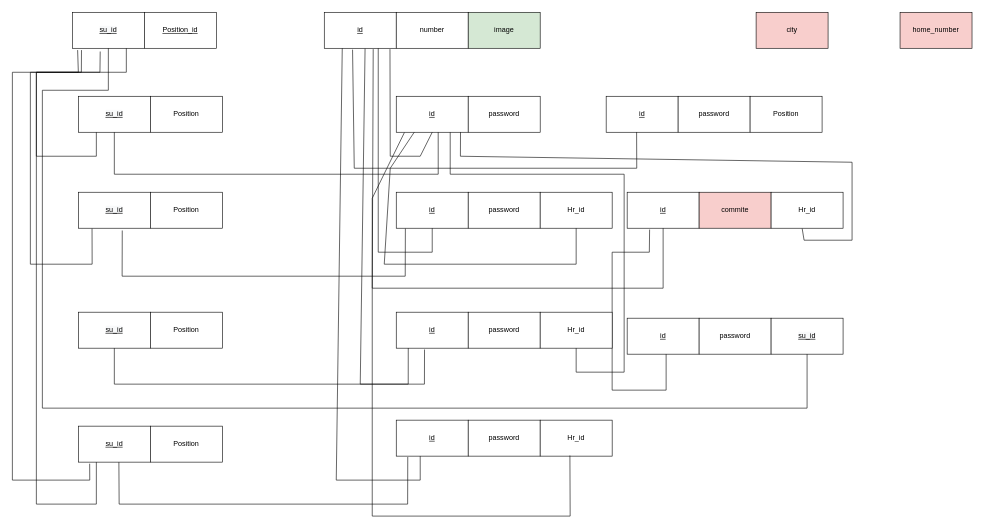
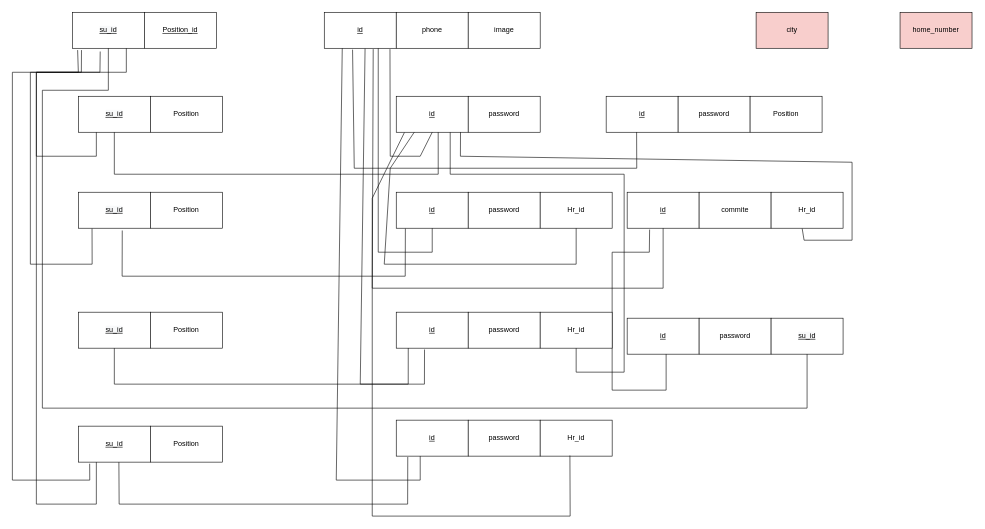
node "number": label "number" -> "phone"
node "image": fillcolor #d5e8d4 -> #ffffff
node "commite": fillcolor #f8cecc -> #ffffff
